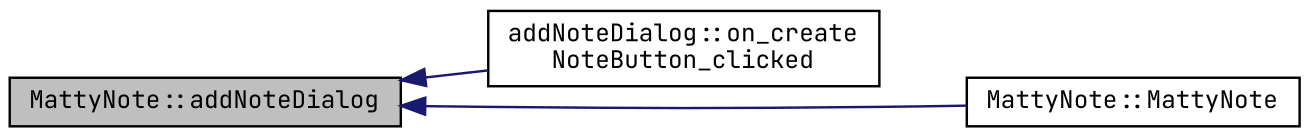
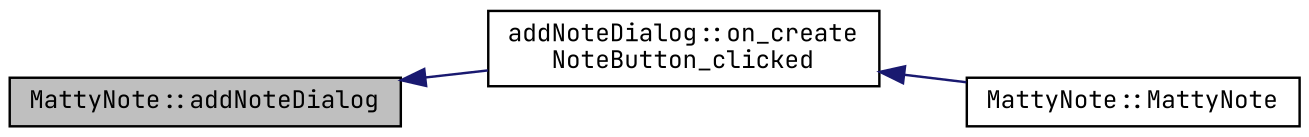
edge "MattyNote::MattyNote" -> "MattyNote::addNoteDialog": now "MattyNote::MattyNote" -> "addNoteDialog::on_create NoteButton_clicked"
